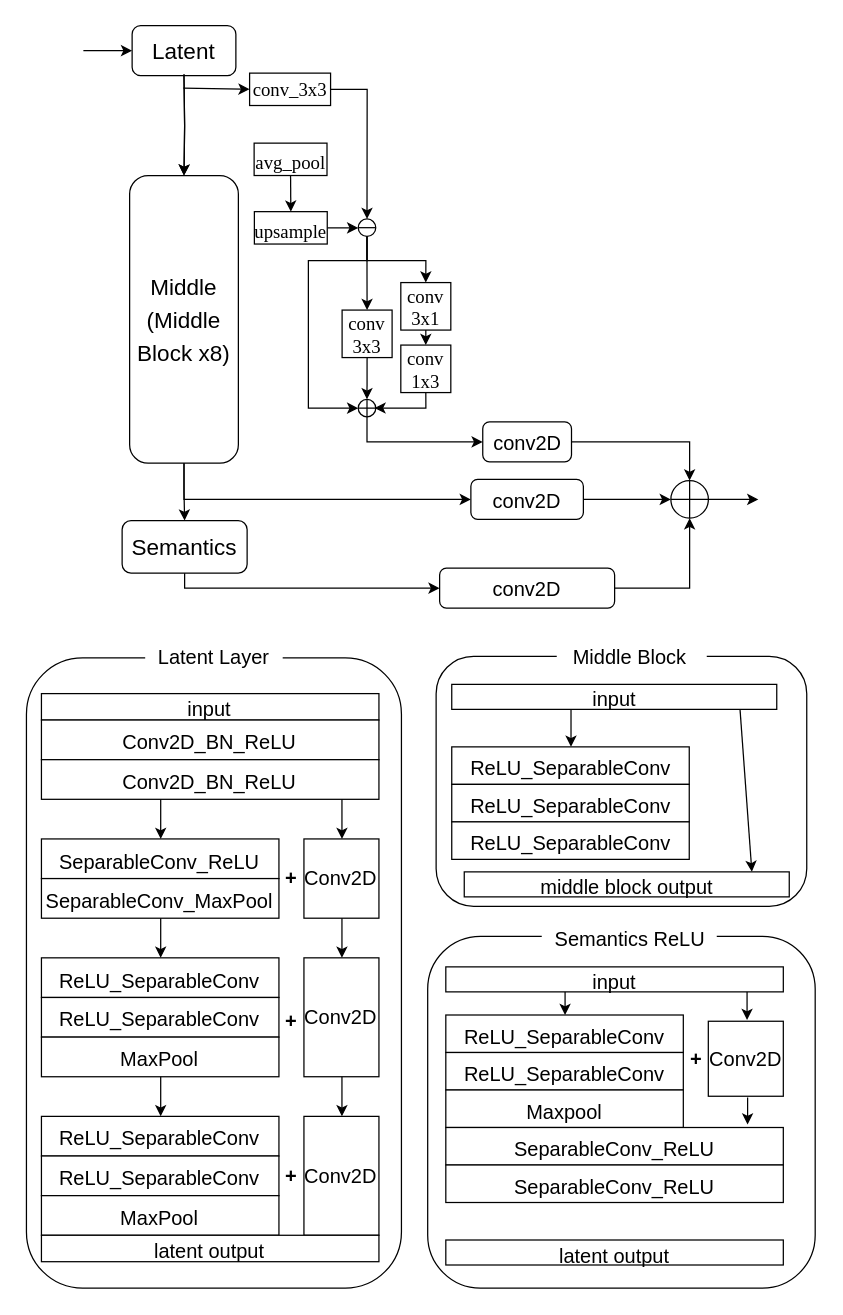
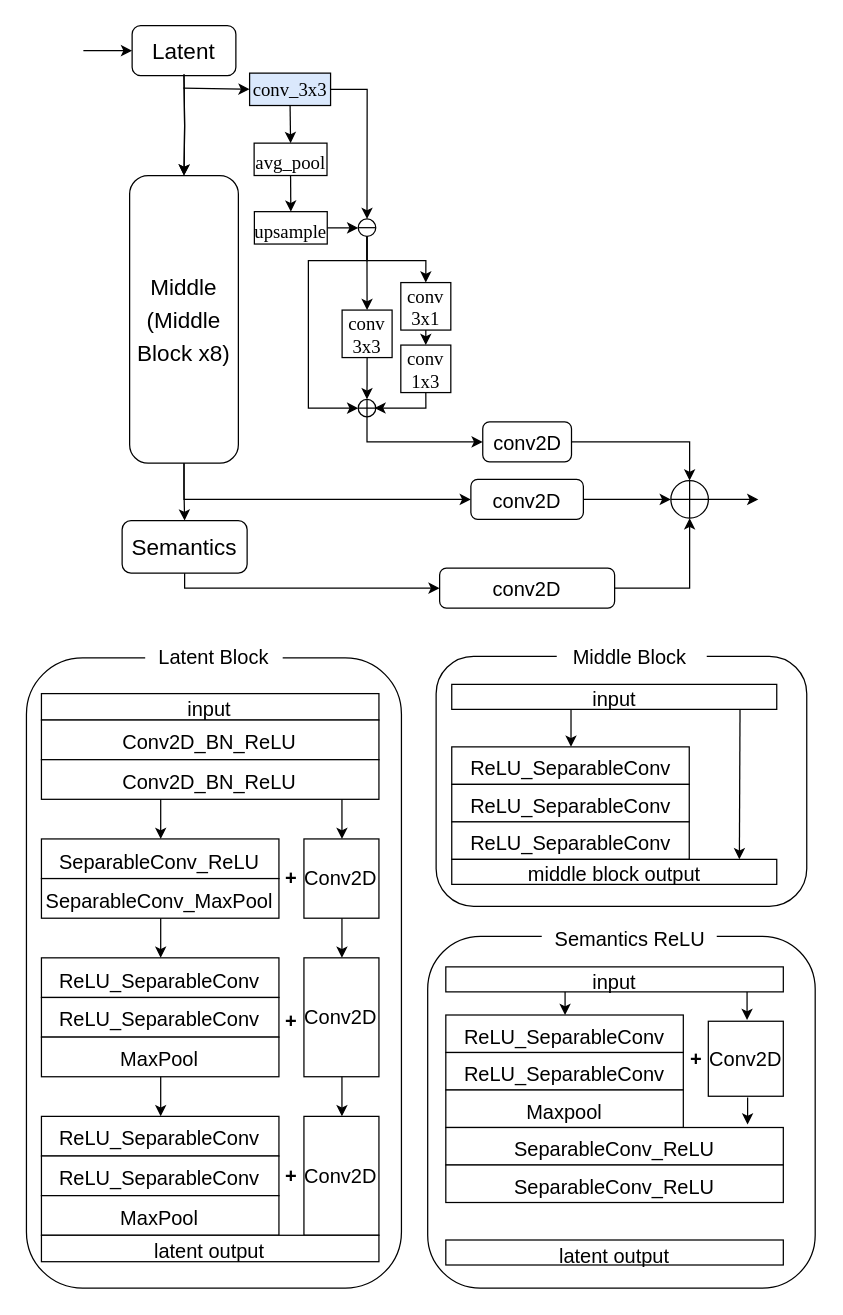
node "conv_3x3": fillcolor #ffffff -> #dae8fc
edge "conv_3x3" -> "avg_pool": added
node "Latent Layer": label "Latent Layer" -> "Latent Block"
node "middle block output": moved (627, 884) -> (614, 872)
